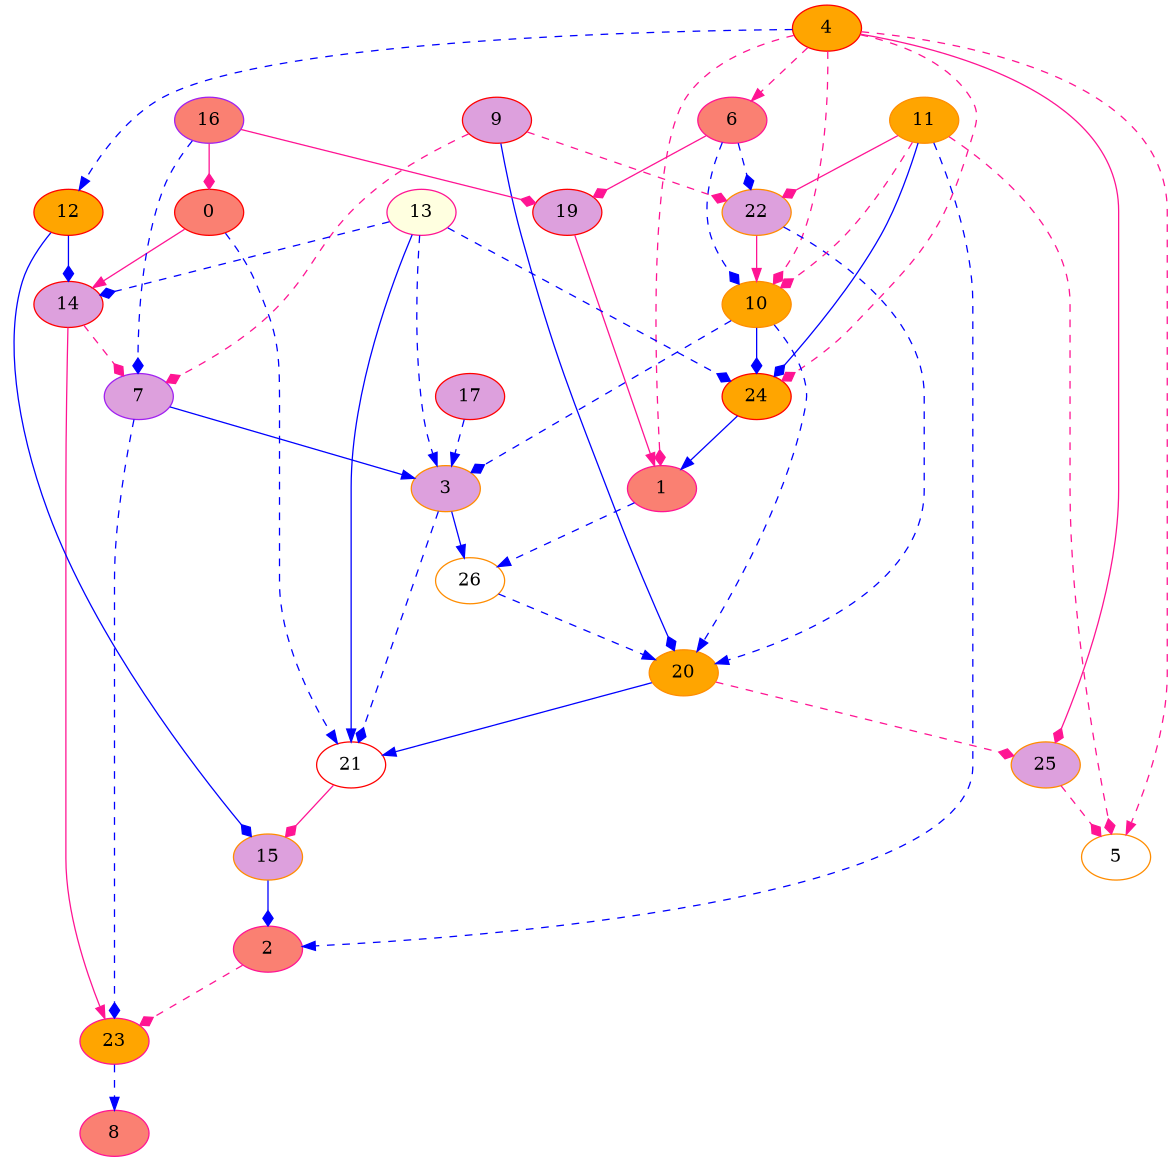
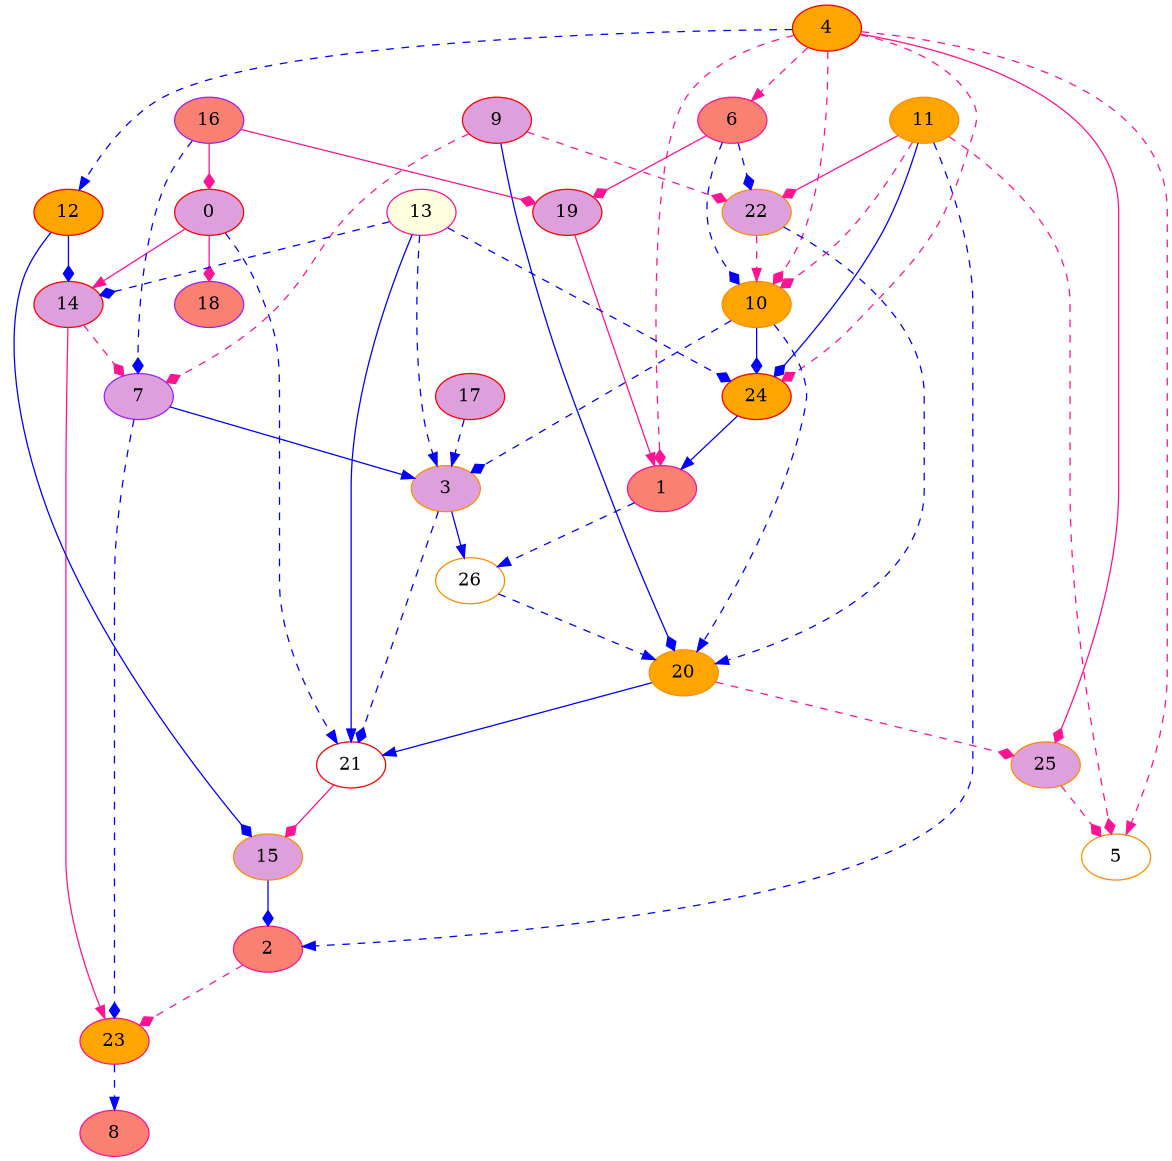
node "0": fillcolor salmon -> plum
edge "22" -> "10": style solid -> dashed
node "18": added
